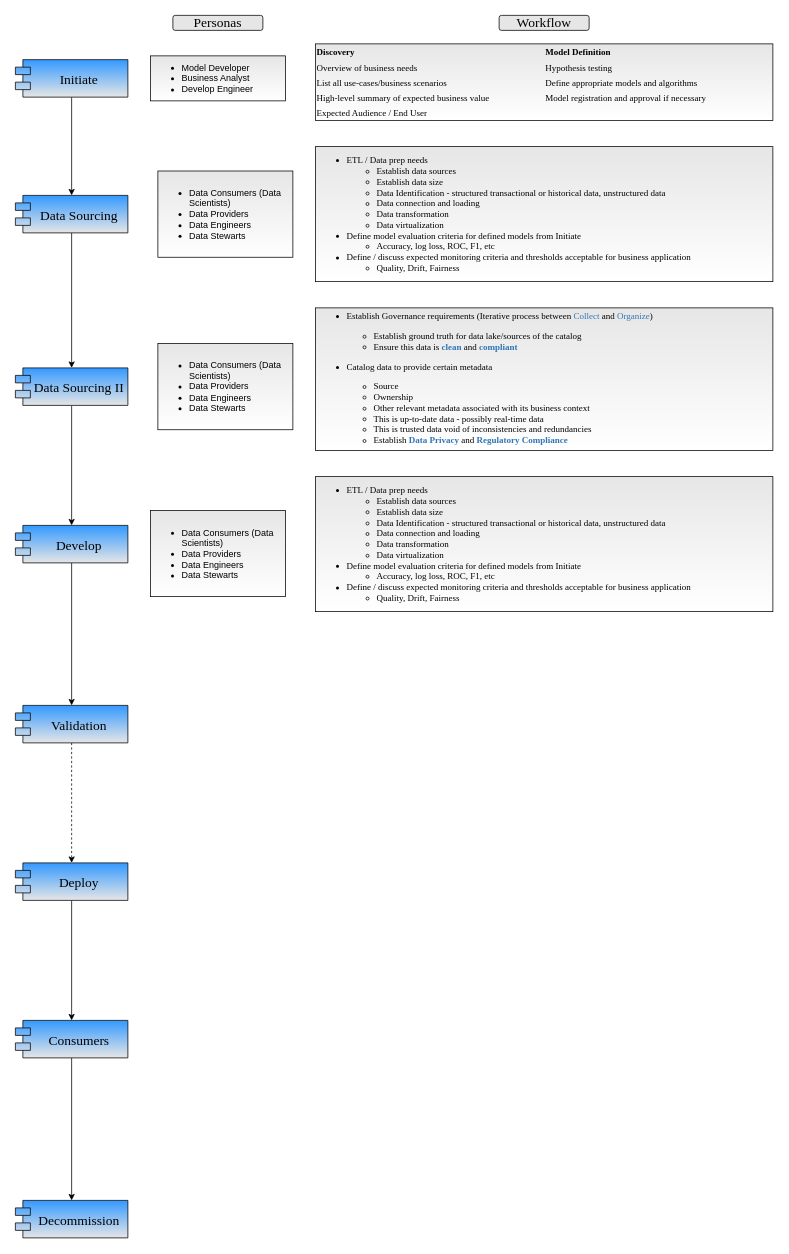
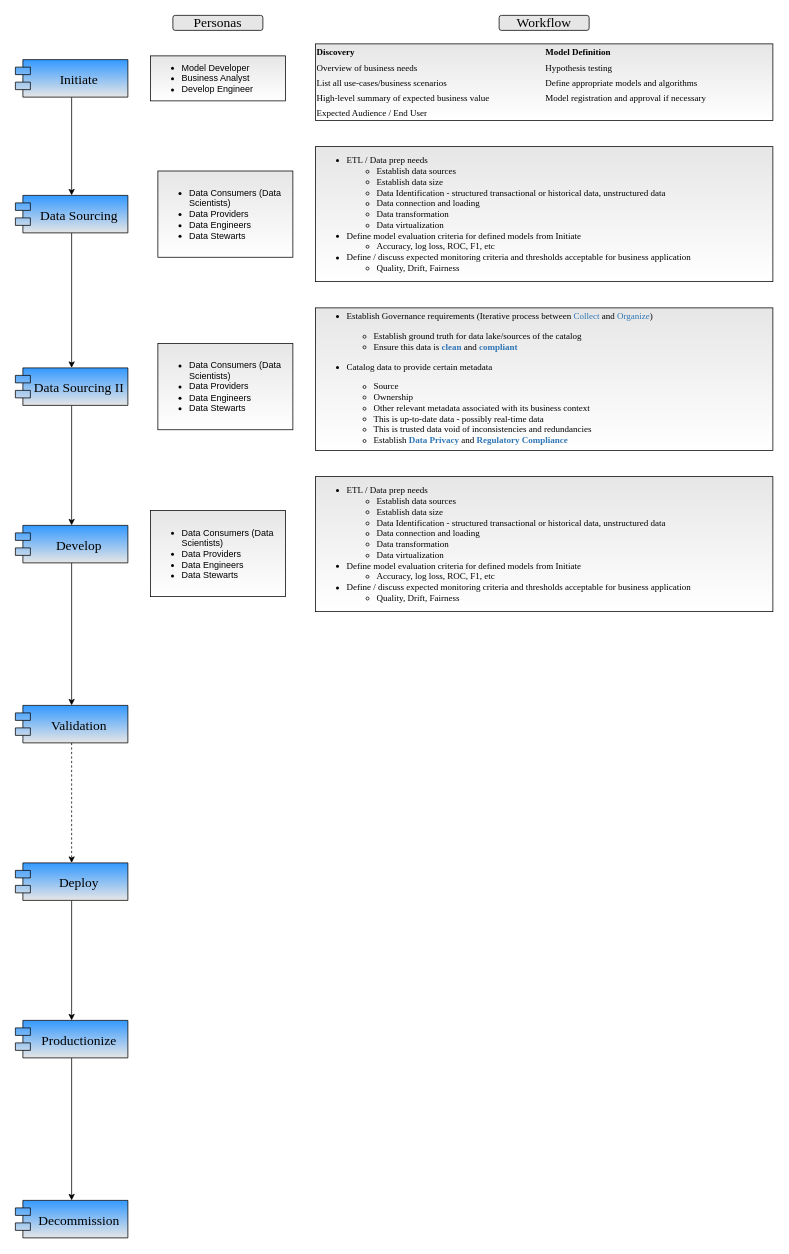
node "Consumers": label "Consumers" -> "Productionize"
